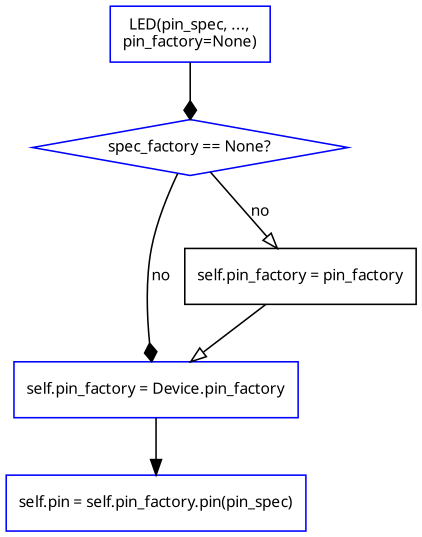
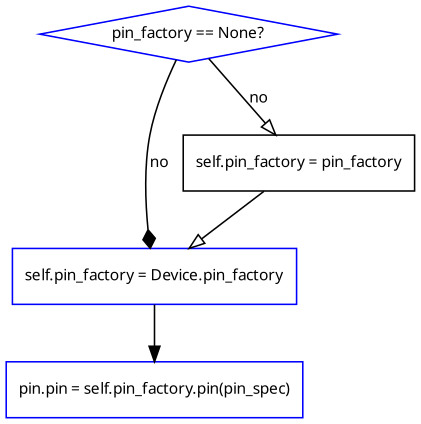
node "LED(pin_spec, ..., pin_factory=None)": removed
node "spec_factory == None?": label "spec_factory == None?" -> "pin_factory == None?"
node "self.pin = self.pin_factory.pin(pin_spec)": label "self.pin = self.pin_factory.pin(pin_spec)" -> "pin.pin = self.pin_factory.pin(pin_spec)"
